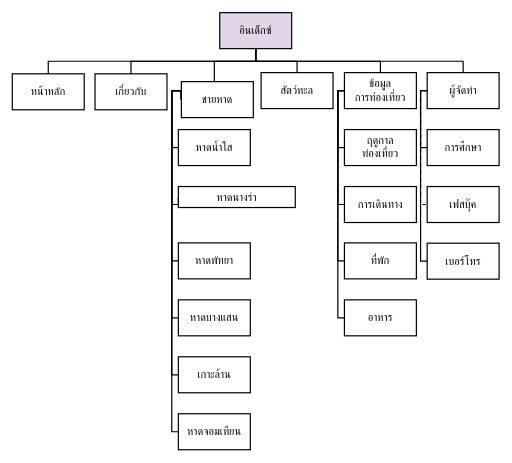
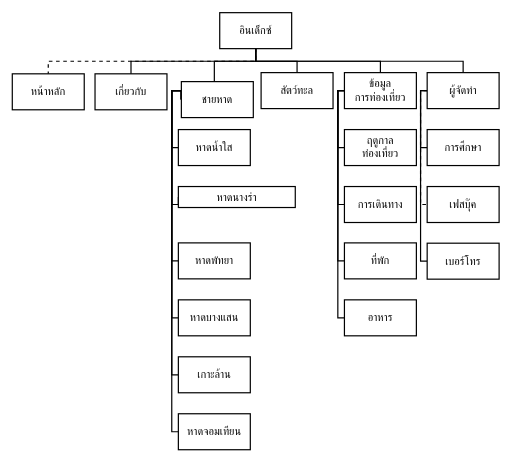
node "อินเด็กซ์": fillcolor #e1d5e7 -> #ffffff
edge "อินเด็กซ์" -- "หน้าหลัก": style solid -> dashed
